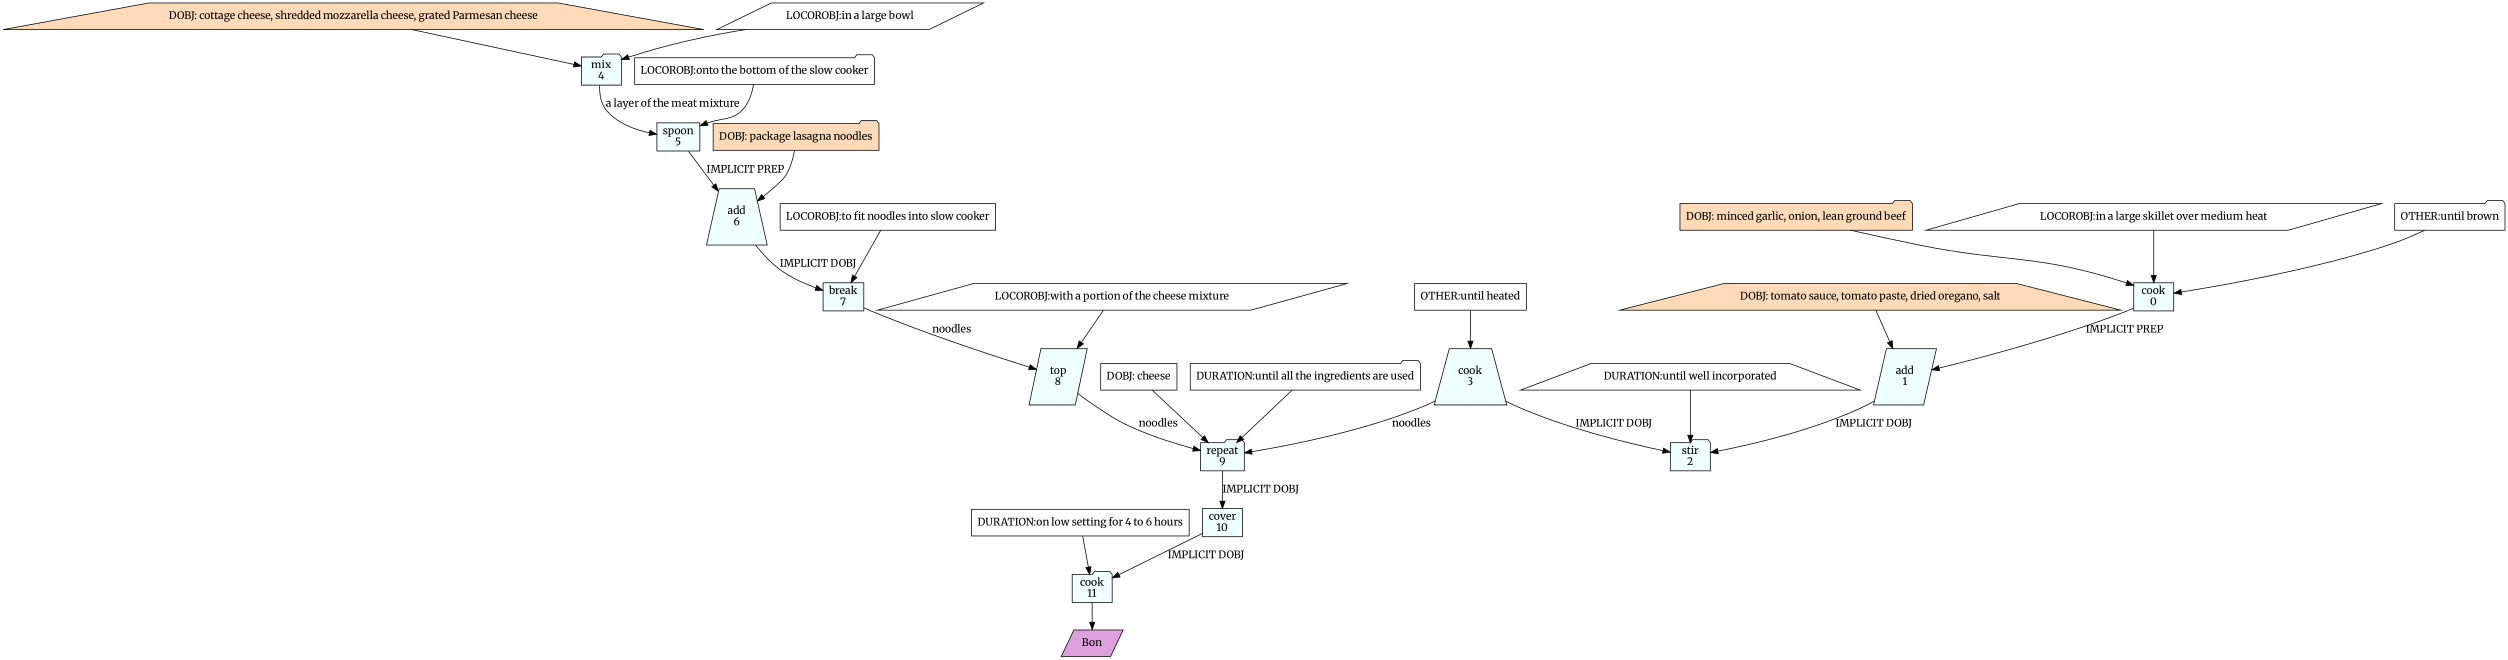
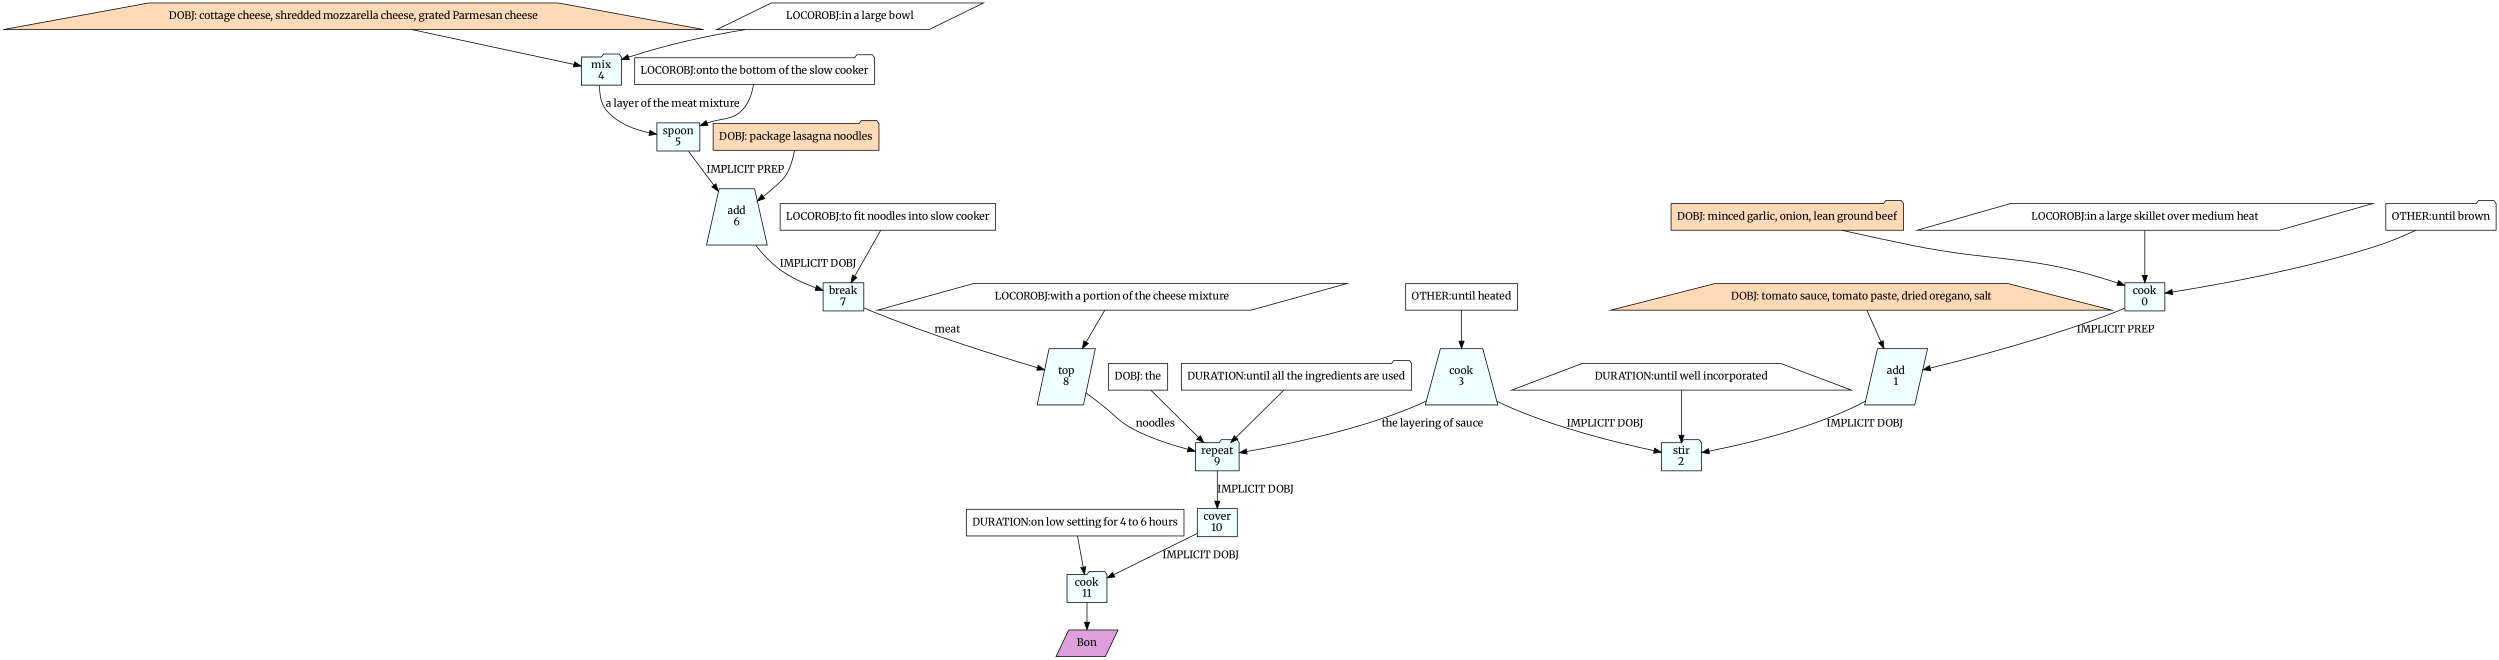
edge "break 7" -> "top 8": label "noodles" -> "meat"
node "DOBJ: cheese": label "DOBJ: cheese" -> "DOBJ: the"
edge "cook 3" -> "repeat 9": label " noodles " -> "the layering of sauce "
